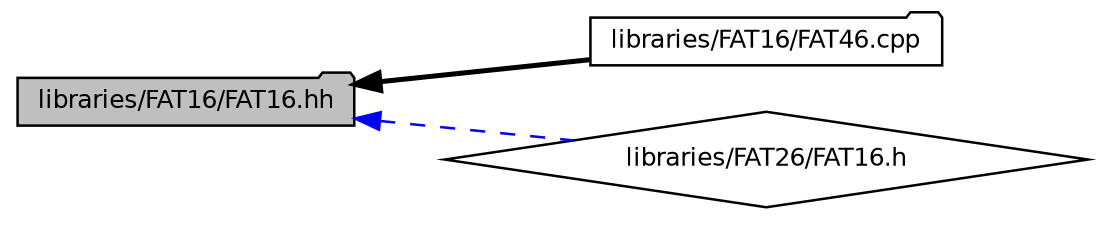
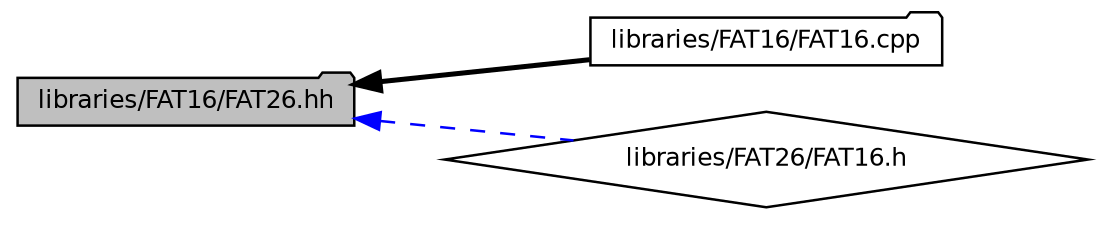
node "libraries/FAT16/FAT46.cpp": label "libraries/FAT16/FAT46.cpp" -> "libraries/FAT16/FAT16.cpp"
node "libraries/FAT16/FAT16.hh": label "libraries/FAT16/FAT16.hh" -> "libraries/FAT16/FAT26.hh"
